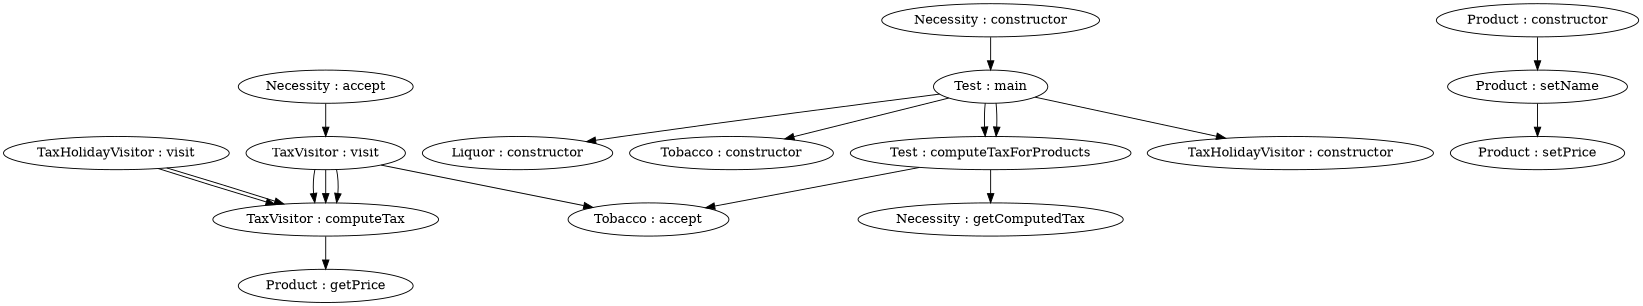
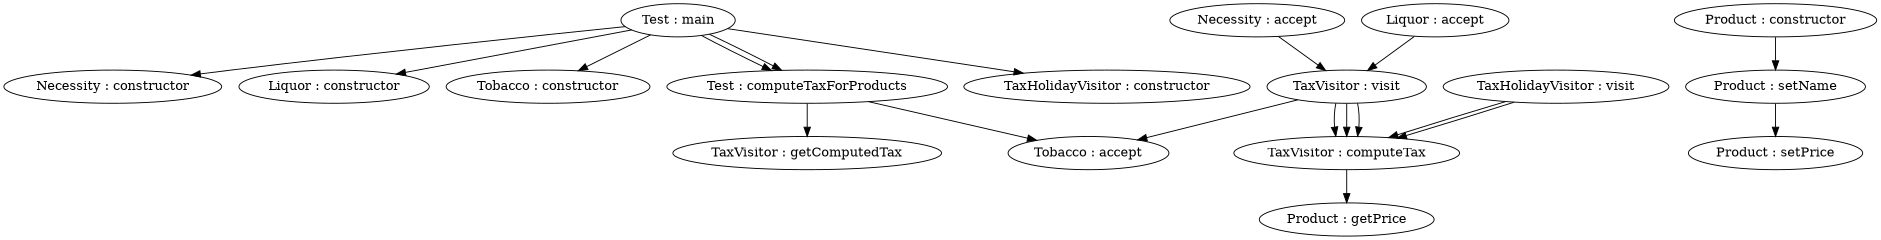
node "Liquor : accept": added
edge "Necessity : constructor" -> "Test : main": reversed
node "Necessity : getComputedTax": label "Necessity : getComputedTax" -> "TaxVisitor : getComputedTax"
